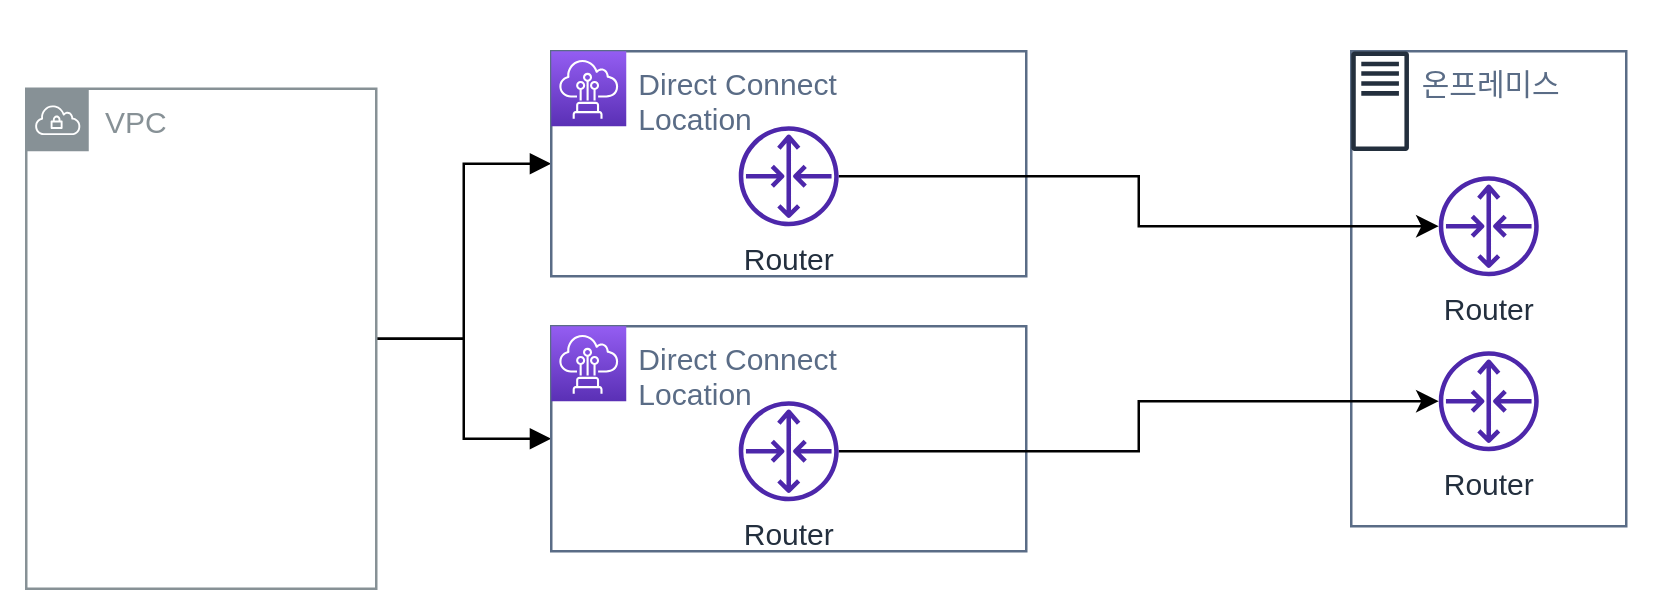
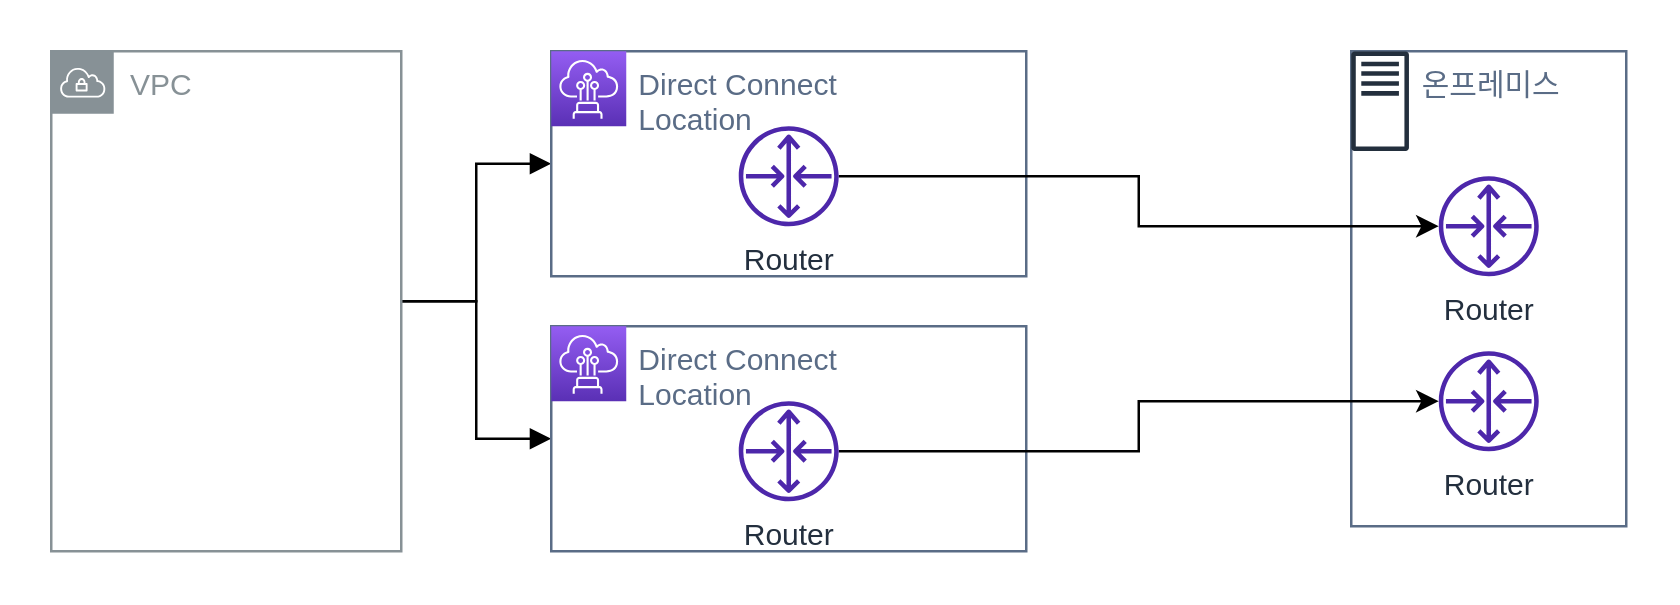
node "VPC": moved (201, 339) -> (226, 301)
